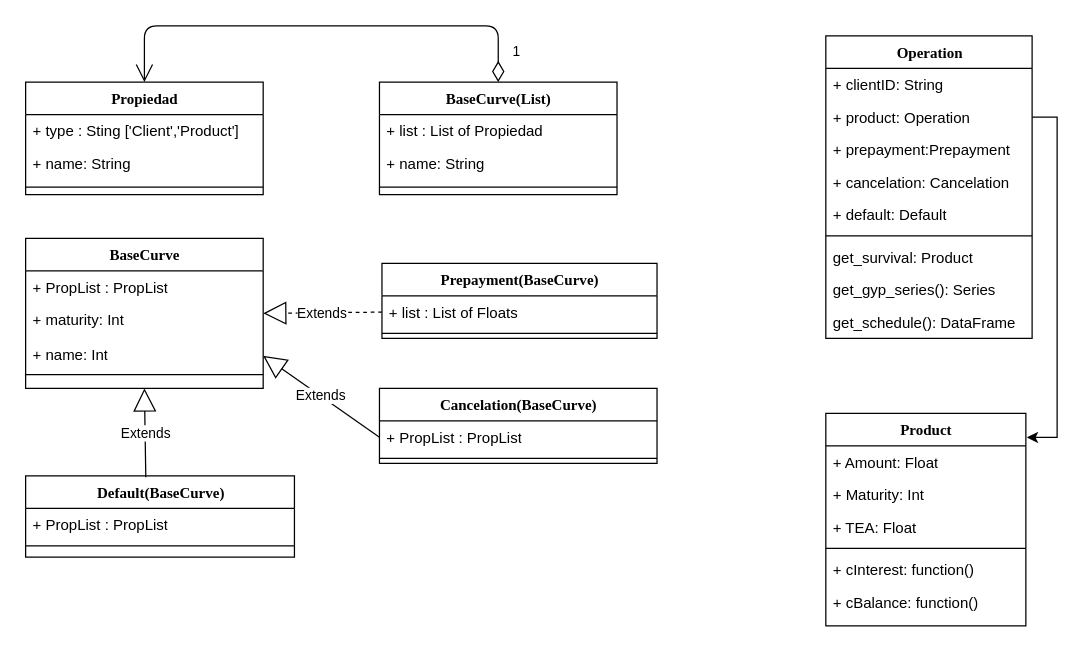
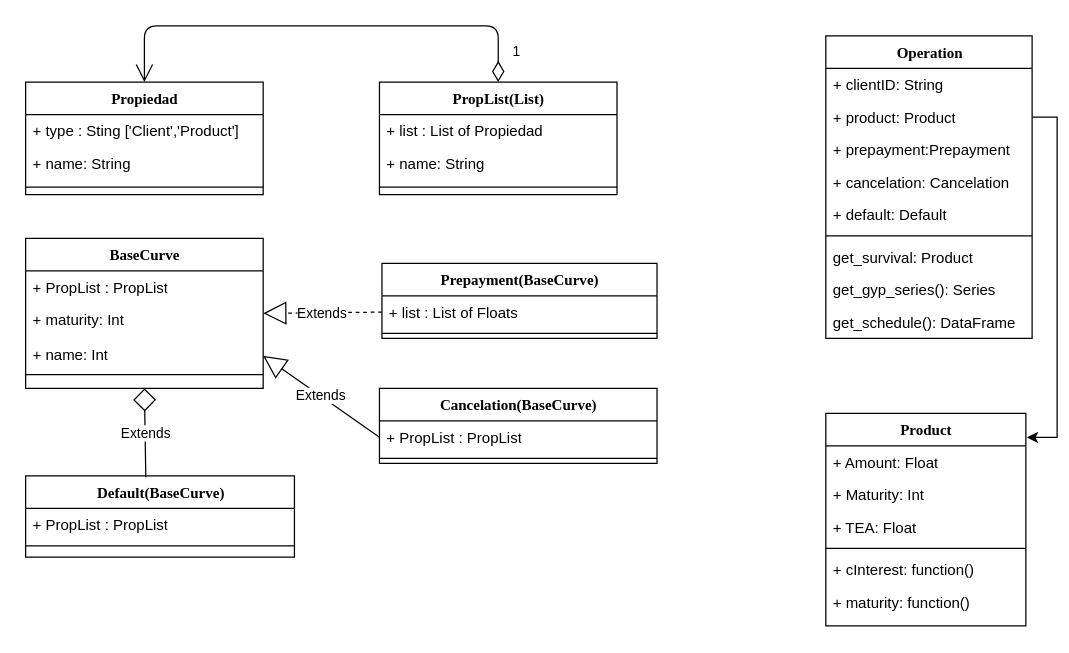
node "BaseCurve(List)": label "BaseCurve(List)" -> "PropList(List)"
node "+ product: Operation": label "+ product: Operation" -> "+ product: Product"
edge "Default(BaseCurve)" -> "BaseCurve": arrowhead block -> diamond
node "+ cBalance: function()": label "+ cBalance: function()" -> "+ maturity: function()"
